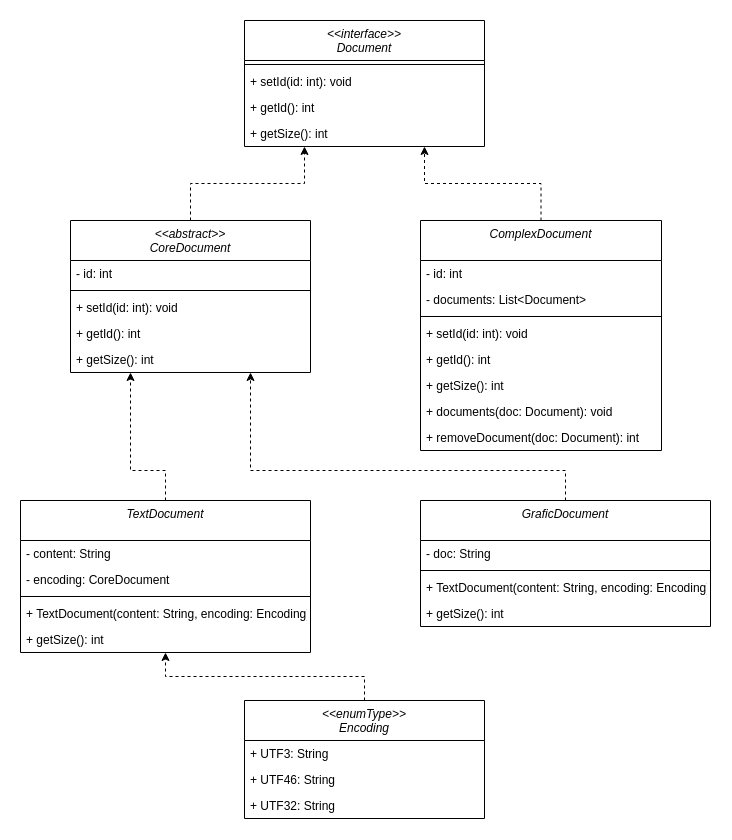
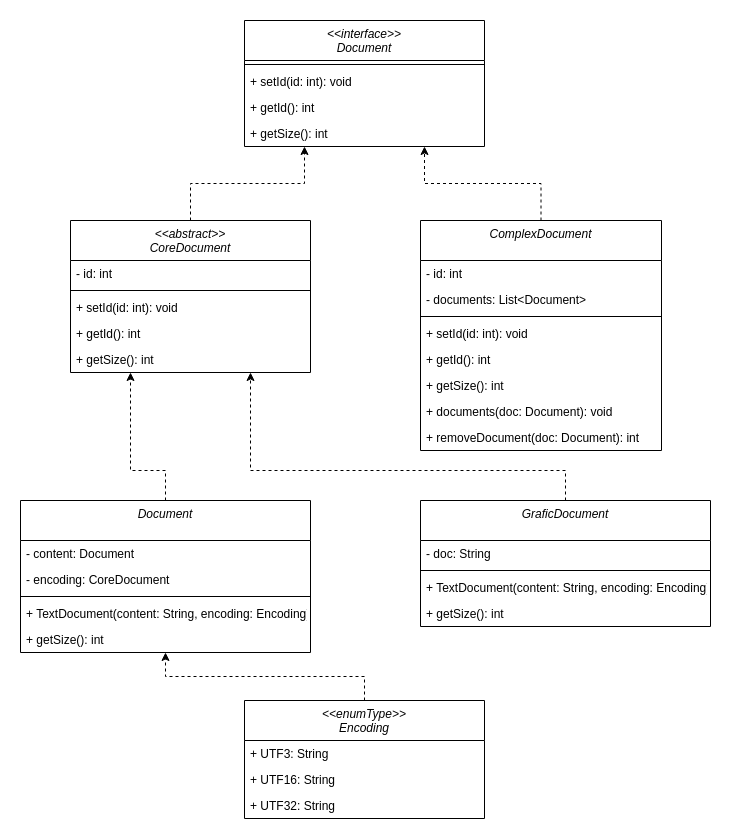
node "TextDocument": label "TextDocument" -> "Document"
node "- content: String": label "- content: String" -> "- content: Document"
node "+ UTF46: String": label "+ UTF46: String" -> "+ UTF16: String"
